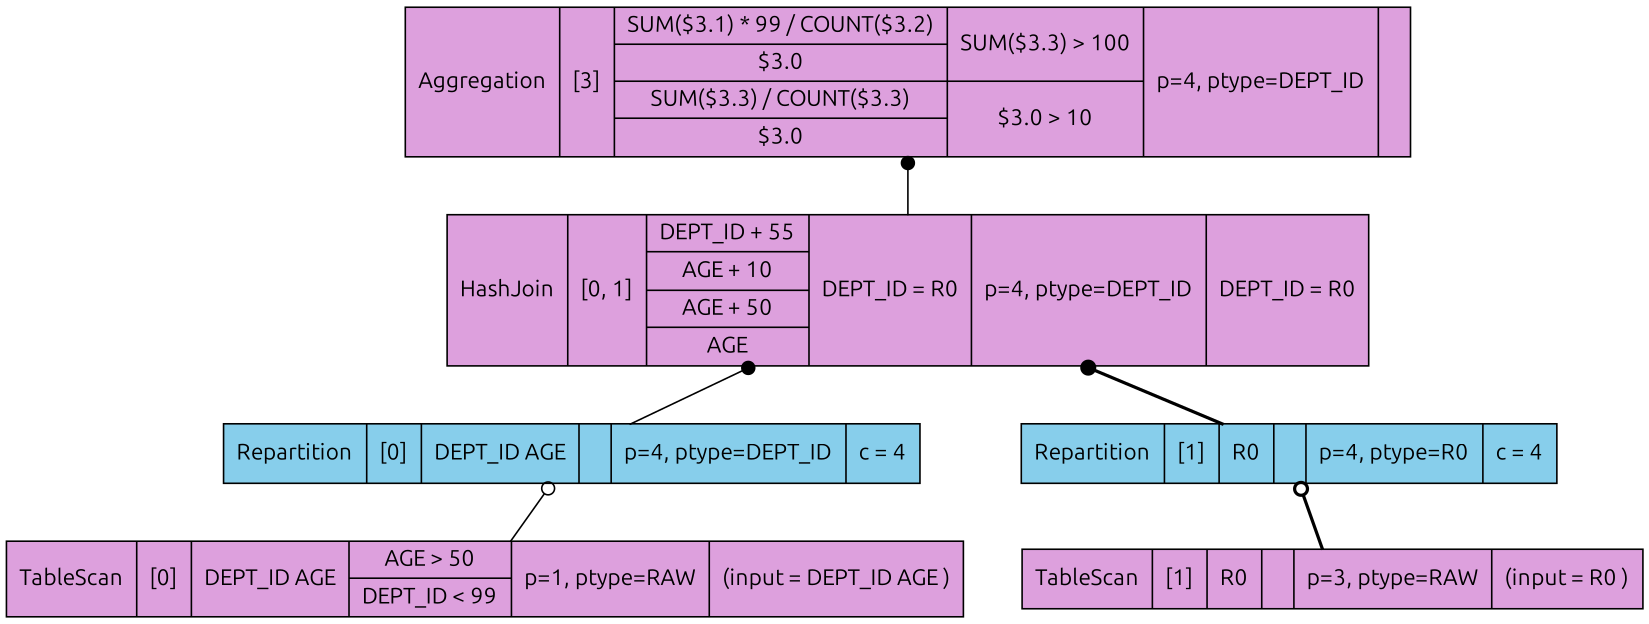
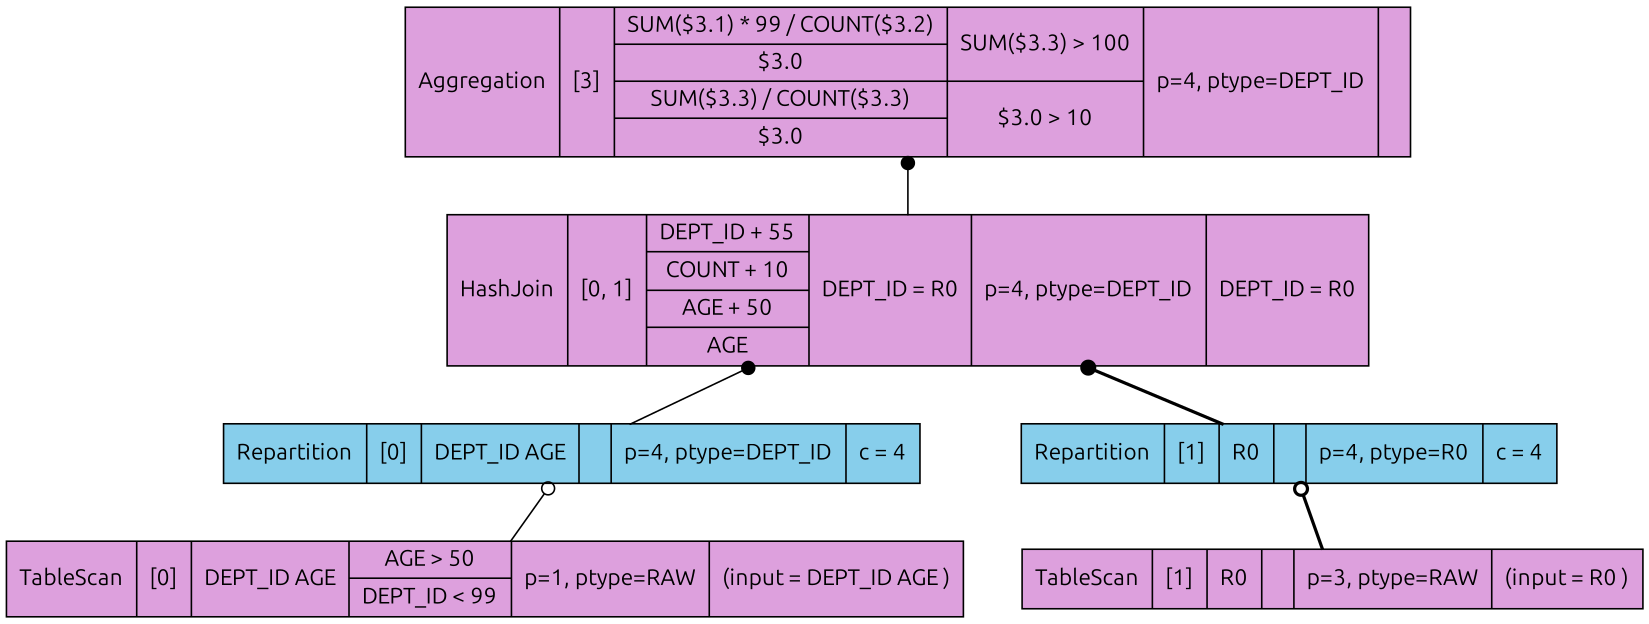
node "HashJoin": text "AGE + 10" -> "COUNT + 10"
